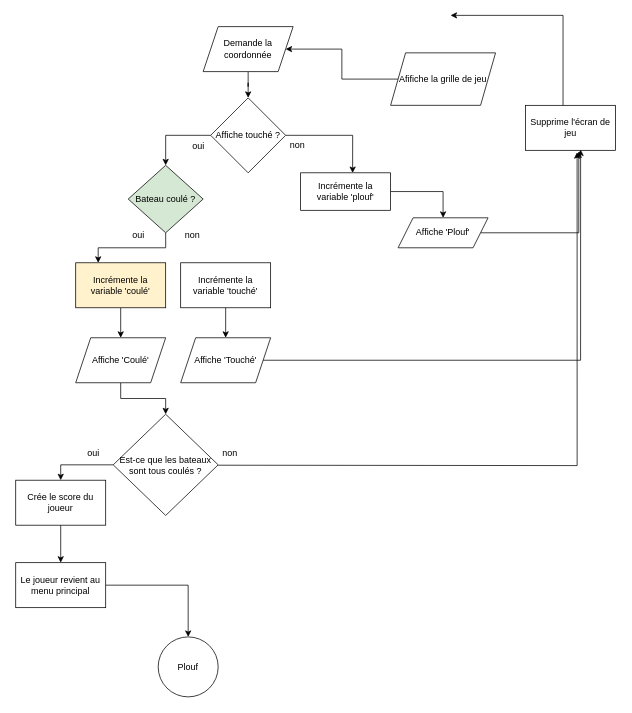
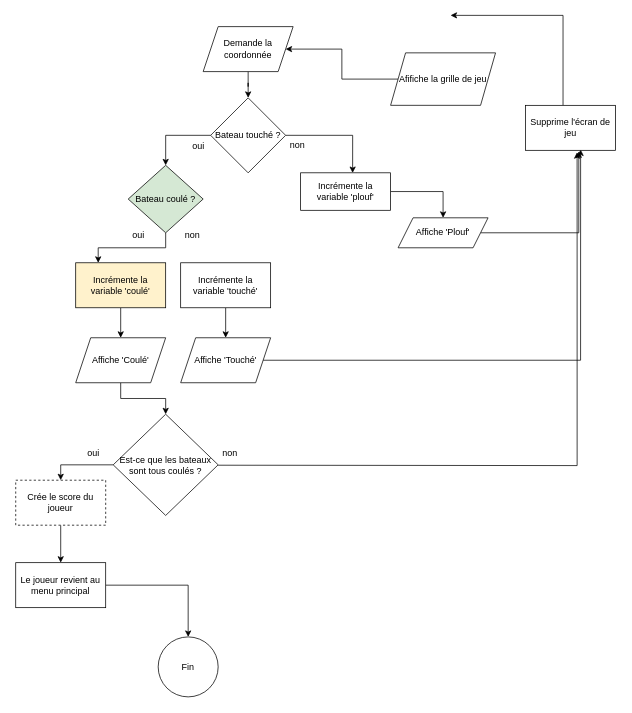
node "Affiche touché ?": label "Affiche touché ?" -> "Bateau touché ?"
node "Crée le score du joueur": style solid -> dashed
node "Plouf": label "Plouf" -> "Fin"
